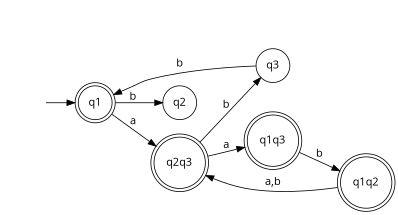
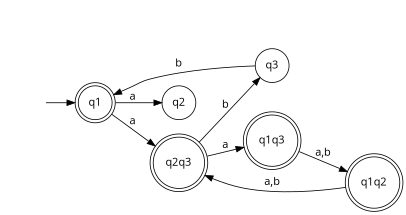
edge "q1" -> "q2": label "b" -> "a"
edge "q1q3" -> "q1q2": label "b" -> "a,b"
